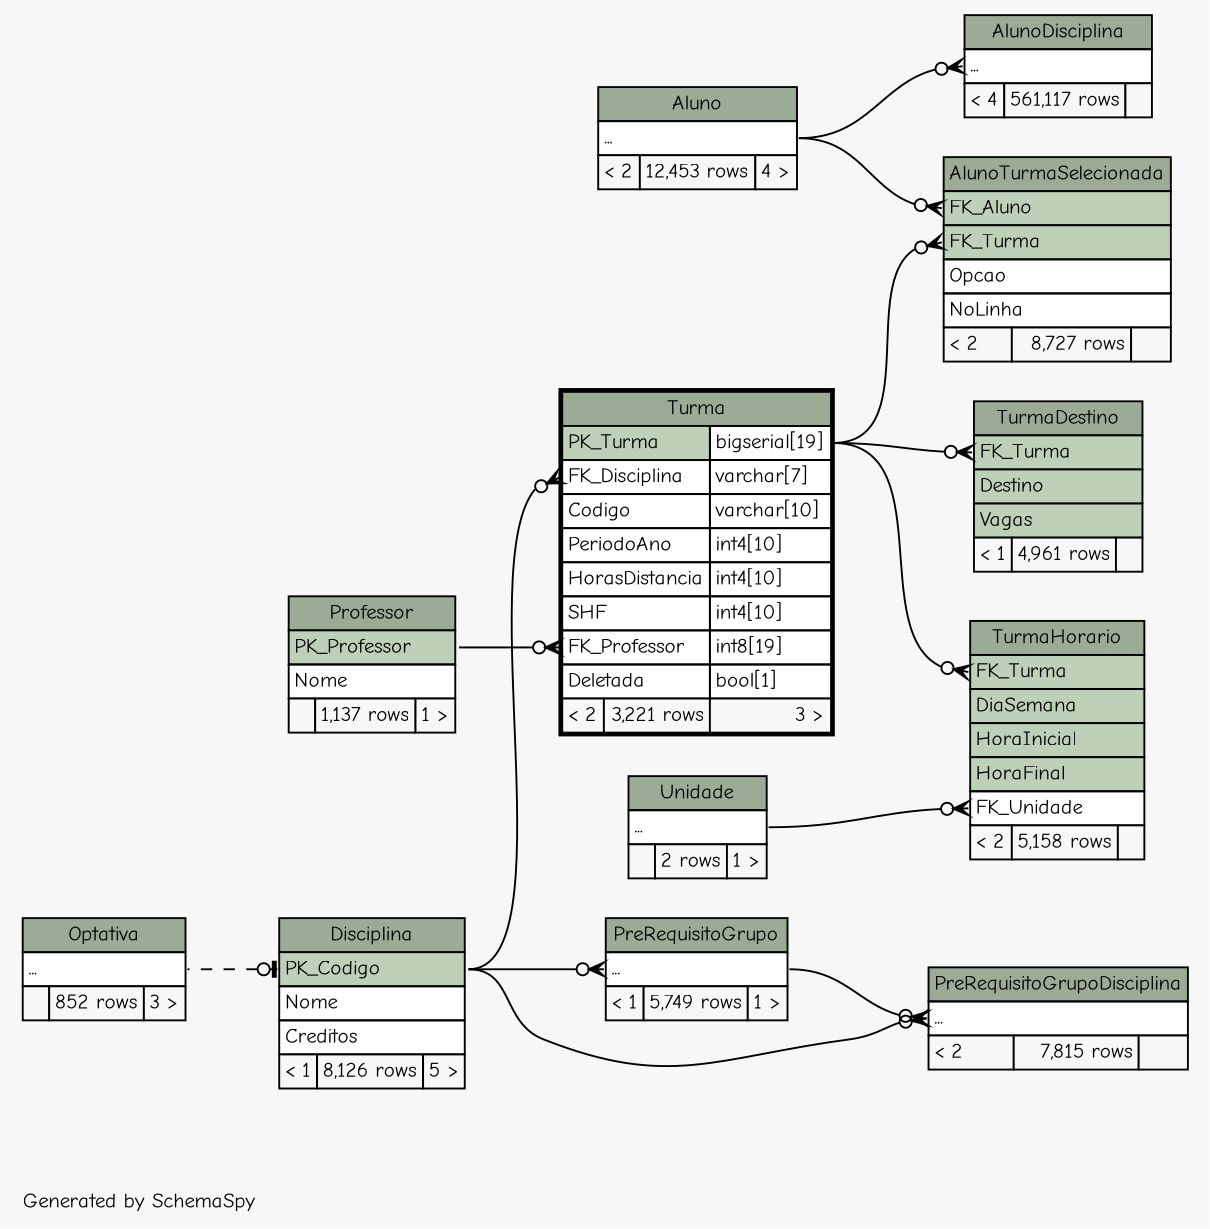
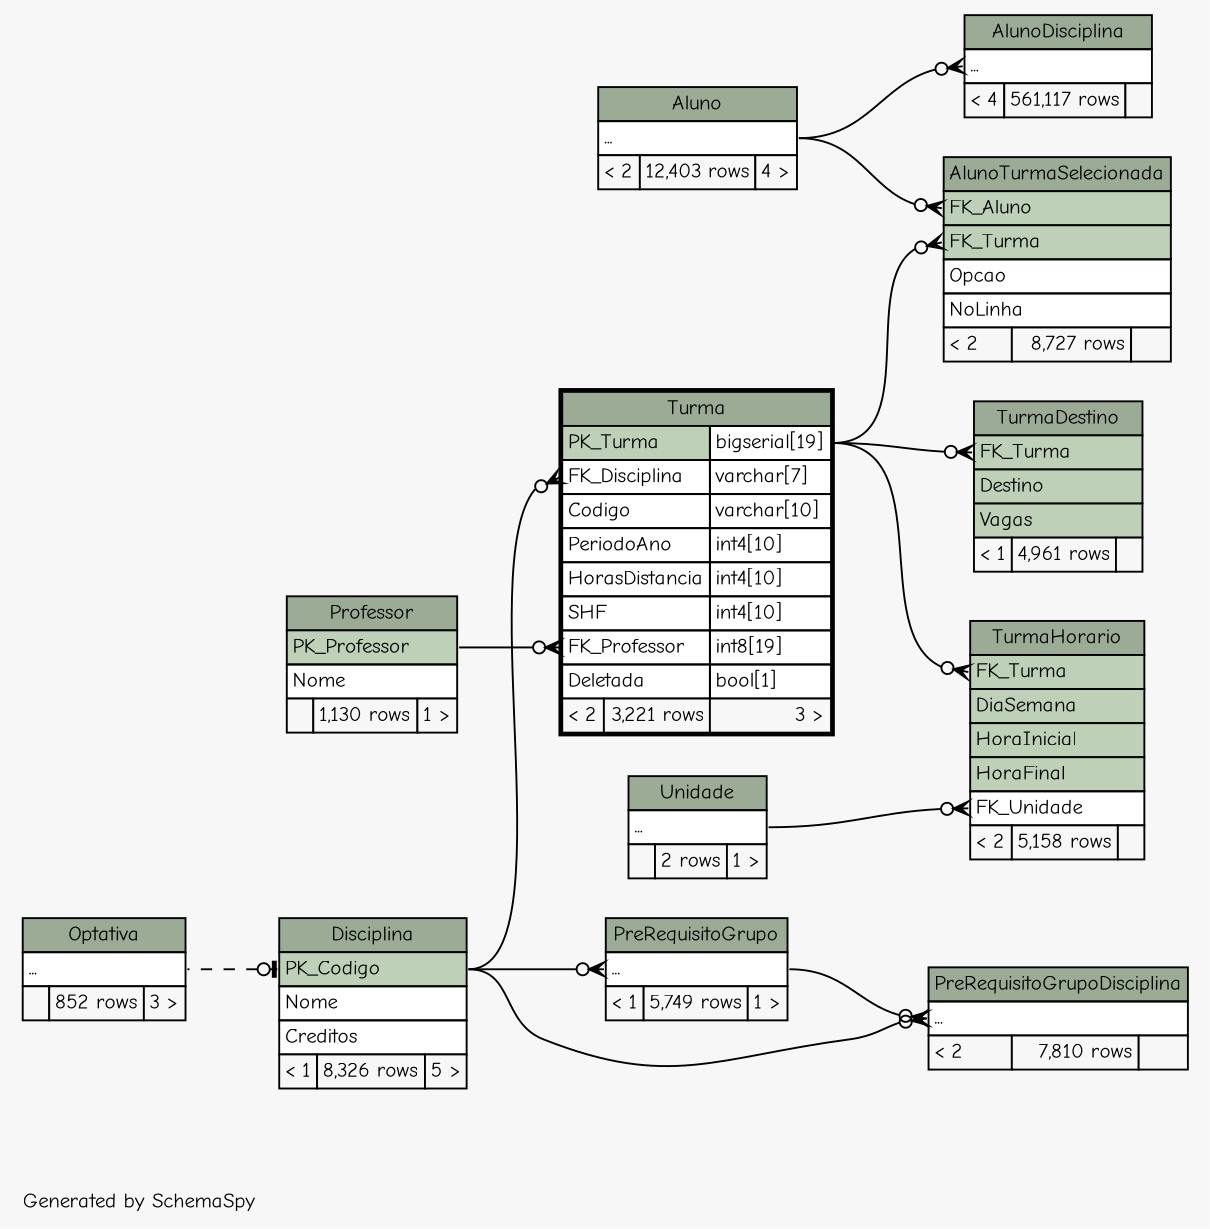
node "Aluno": text "12,453 rows" -> "12,403 rows"
node "Professor": text "1,137 rows" -> "1,130 rows"
node "PreRequisitoGrupoDisciplina": text "7,815 rows" -> "7,810 rows"
node "Disciplina": text "8,126 rows" -> "8,326 rows"
